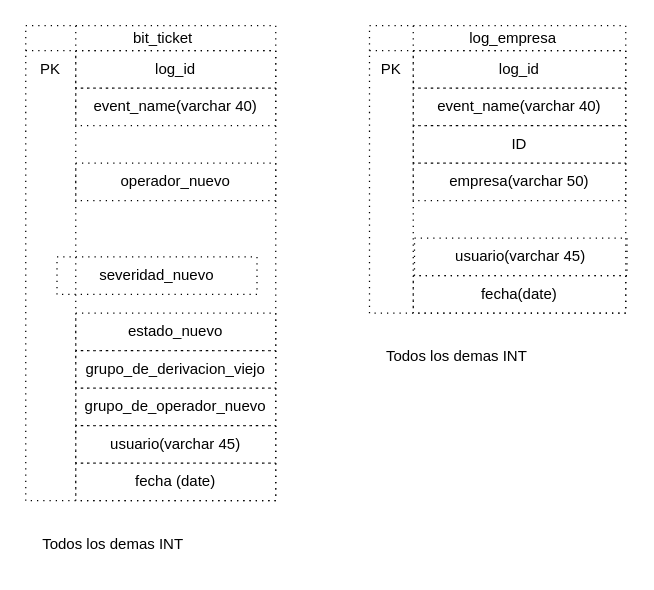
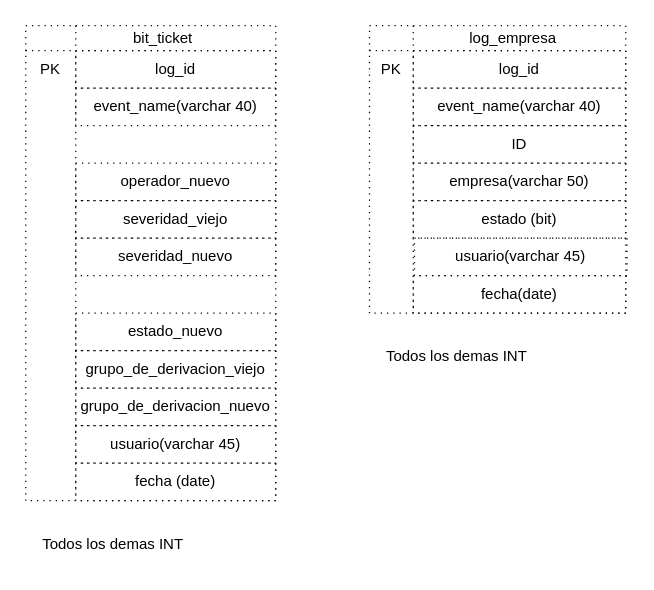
node "severidad_viejo": added
node "estado (bit)": added
node "severidad_nuevo": moved (157, 276) -> (176, 257)
node "grupo_de_operador_nuevo": label "grupo_de_operador_nuevo" -> "grupo_de_derivacion_nuevo"
